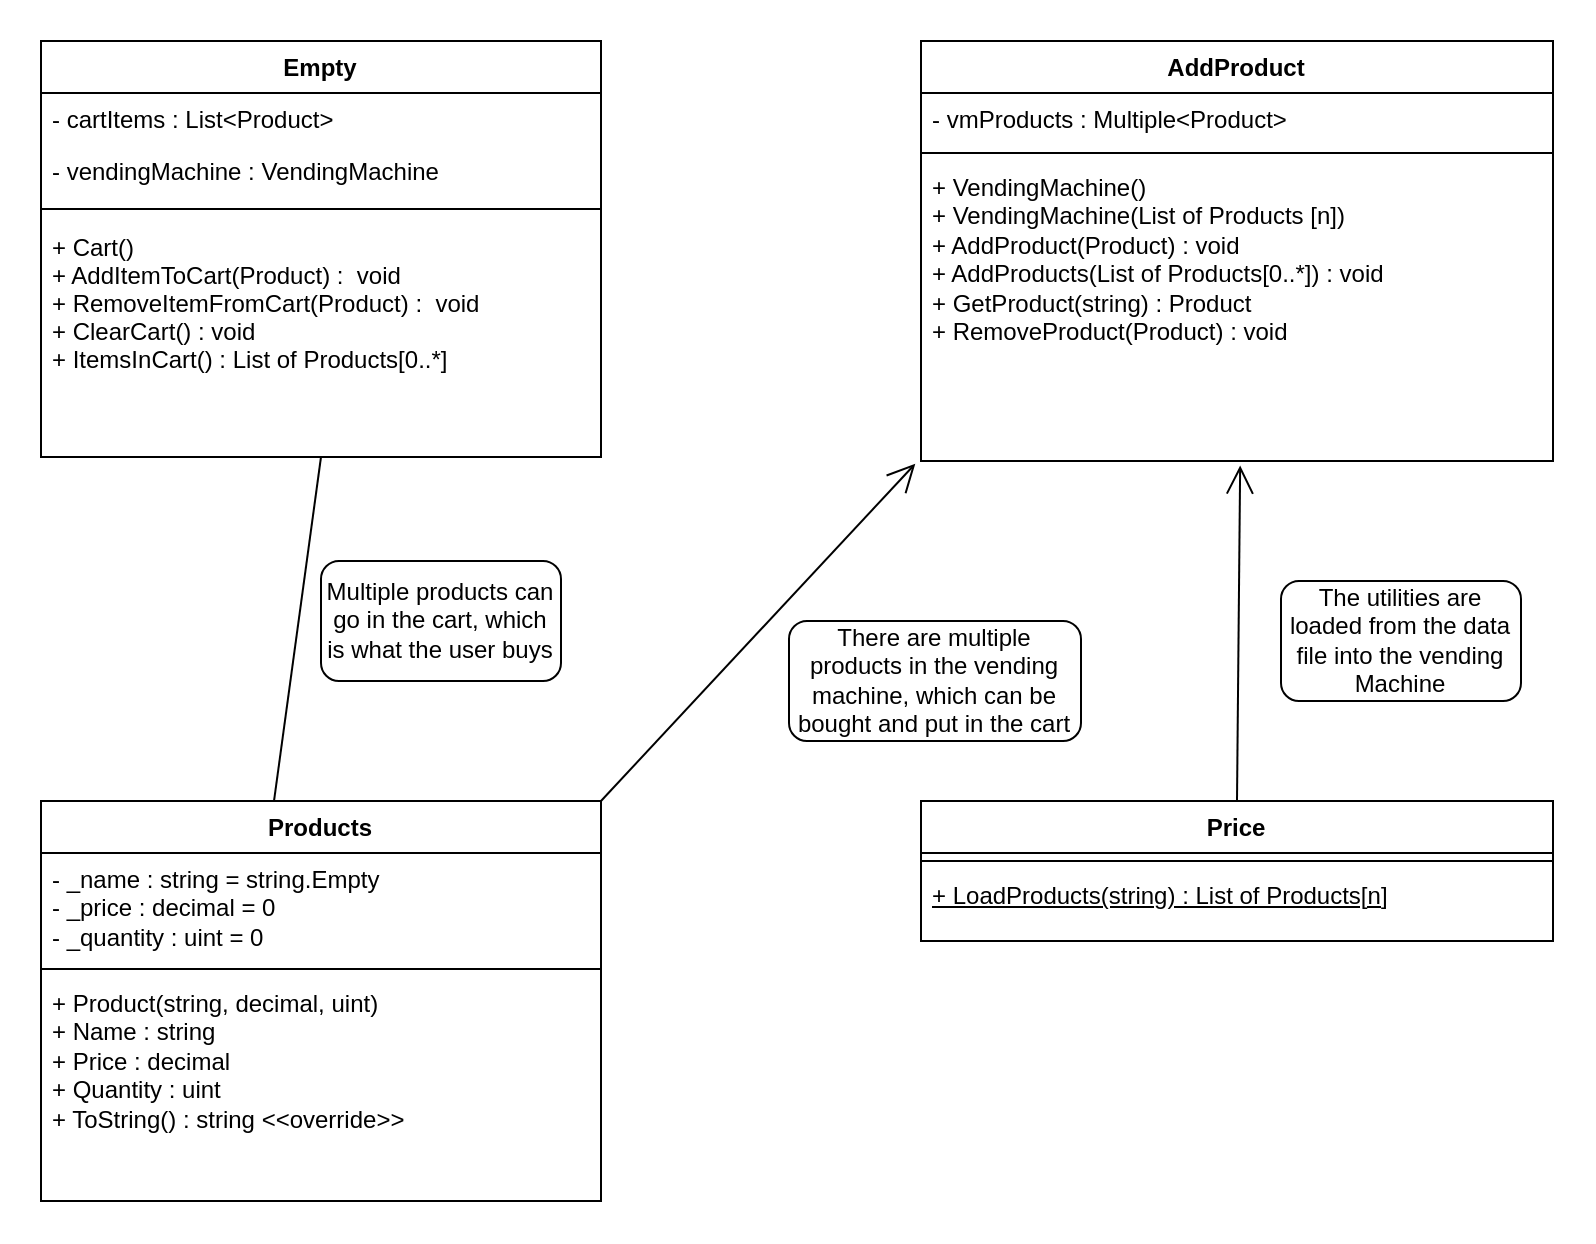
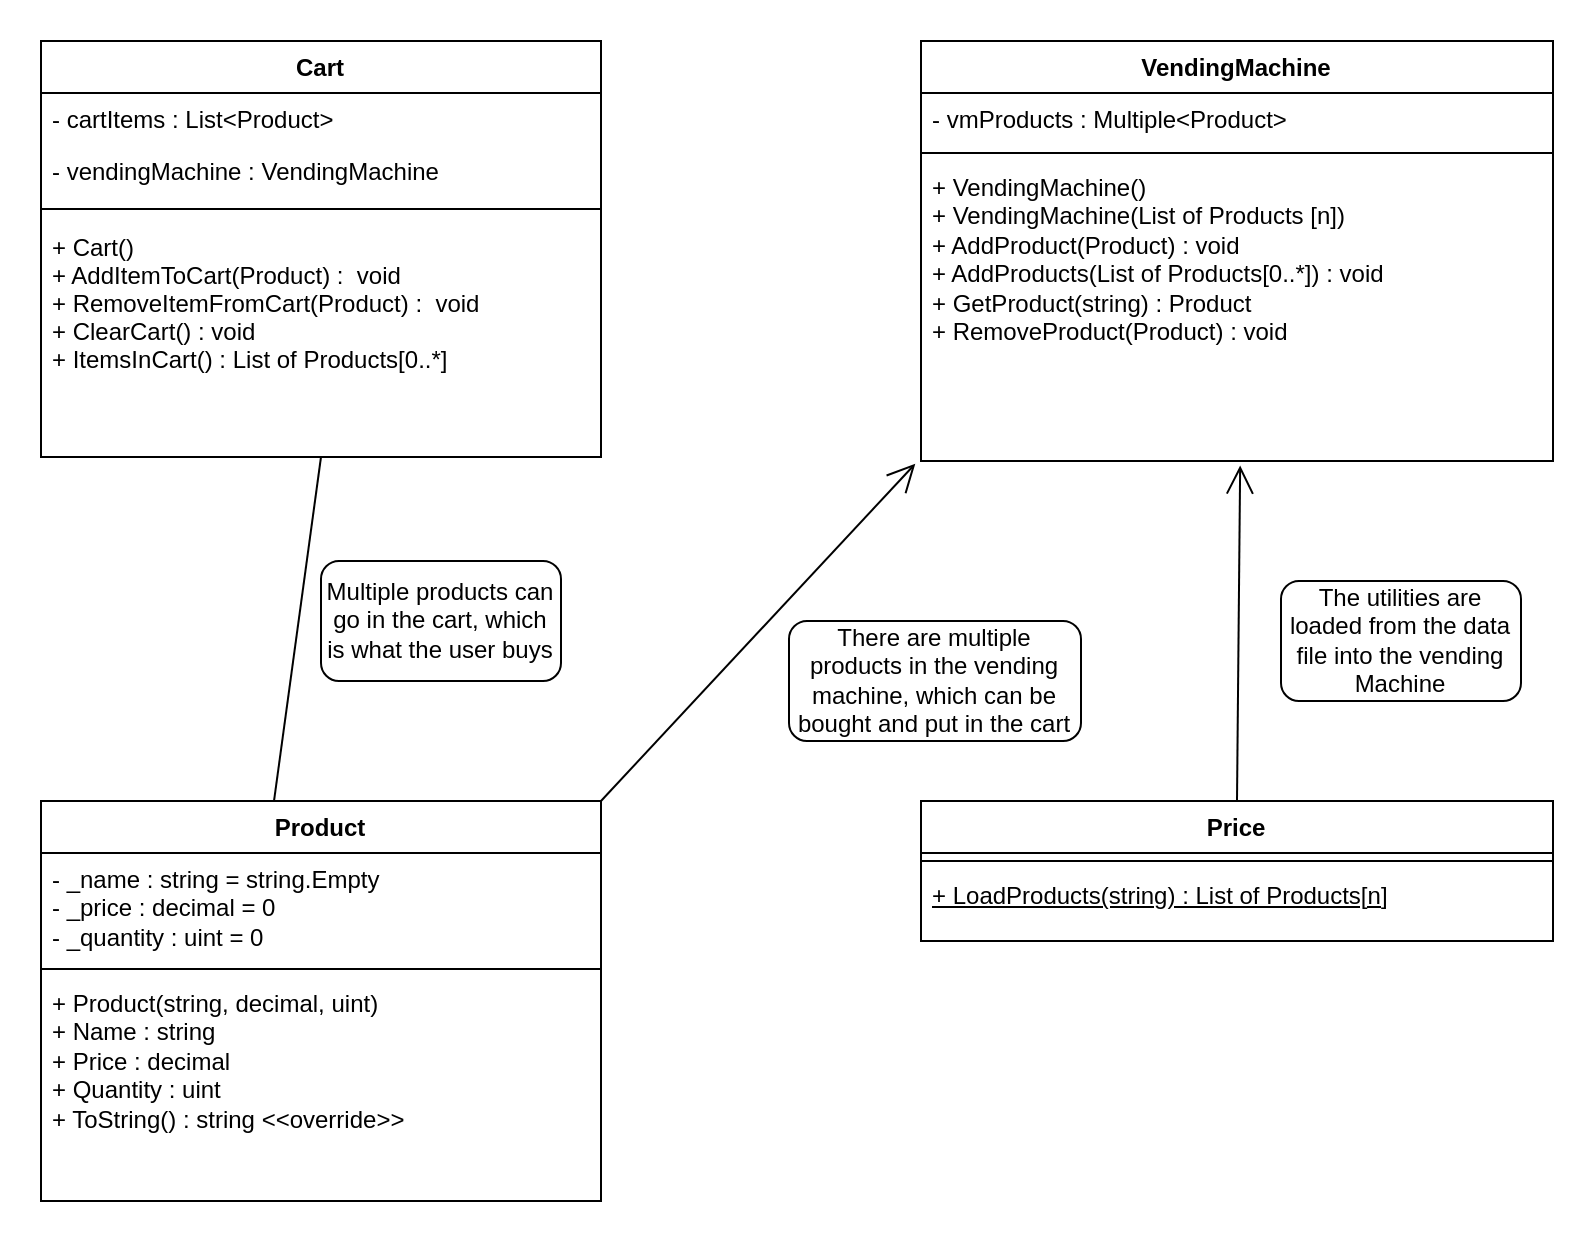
node "Empty": label "Empty" -> "Cart"
node "AddProduct": label "AddProduct" -> "VendingMachine"
node "Products": label "Products" -> "Product"
